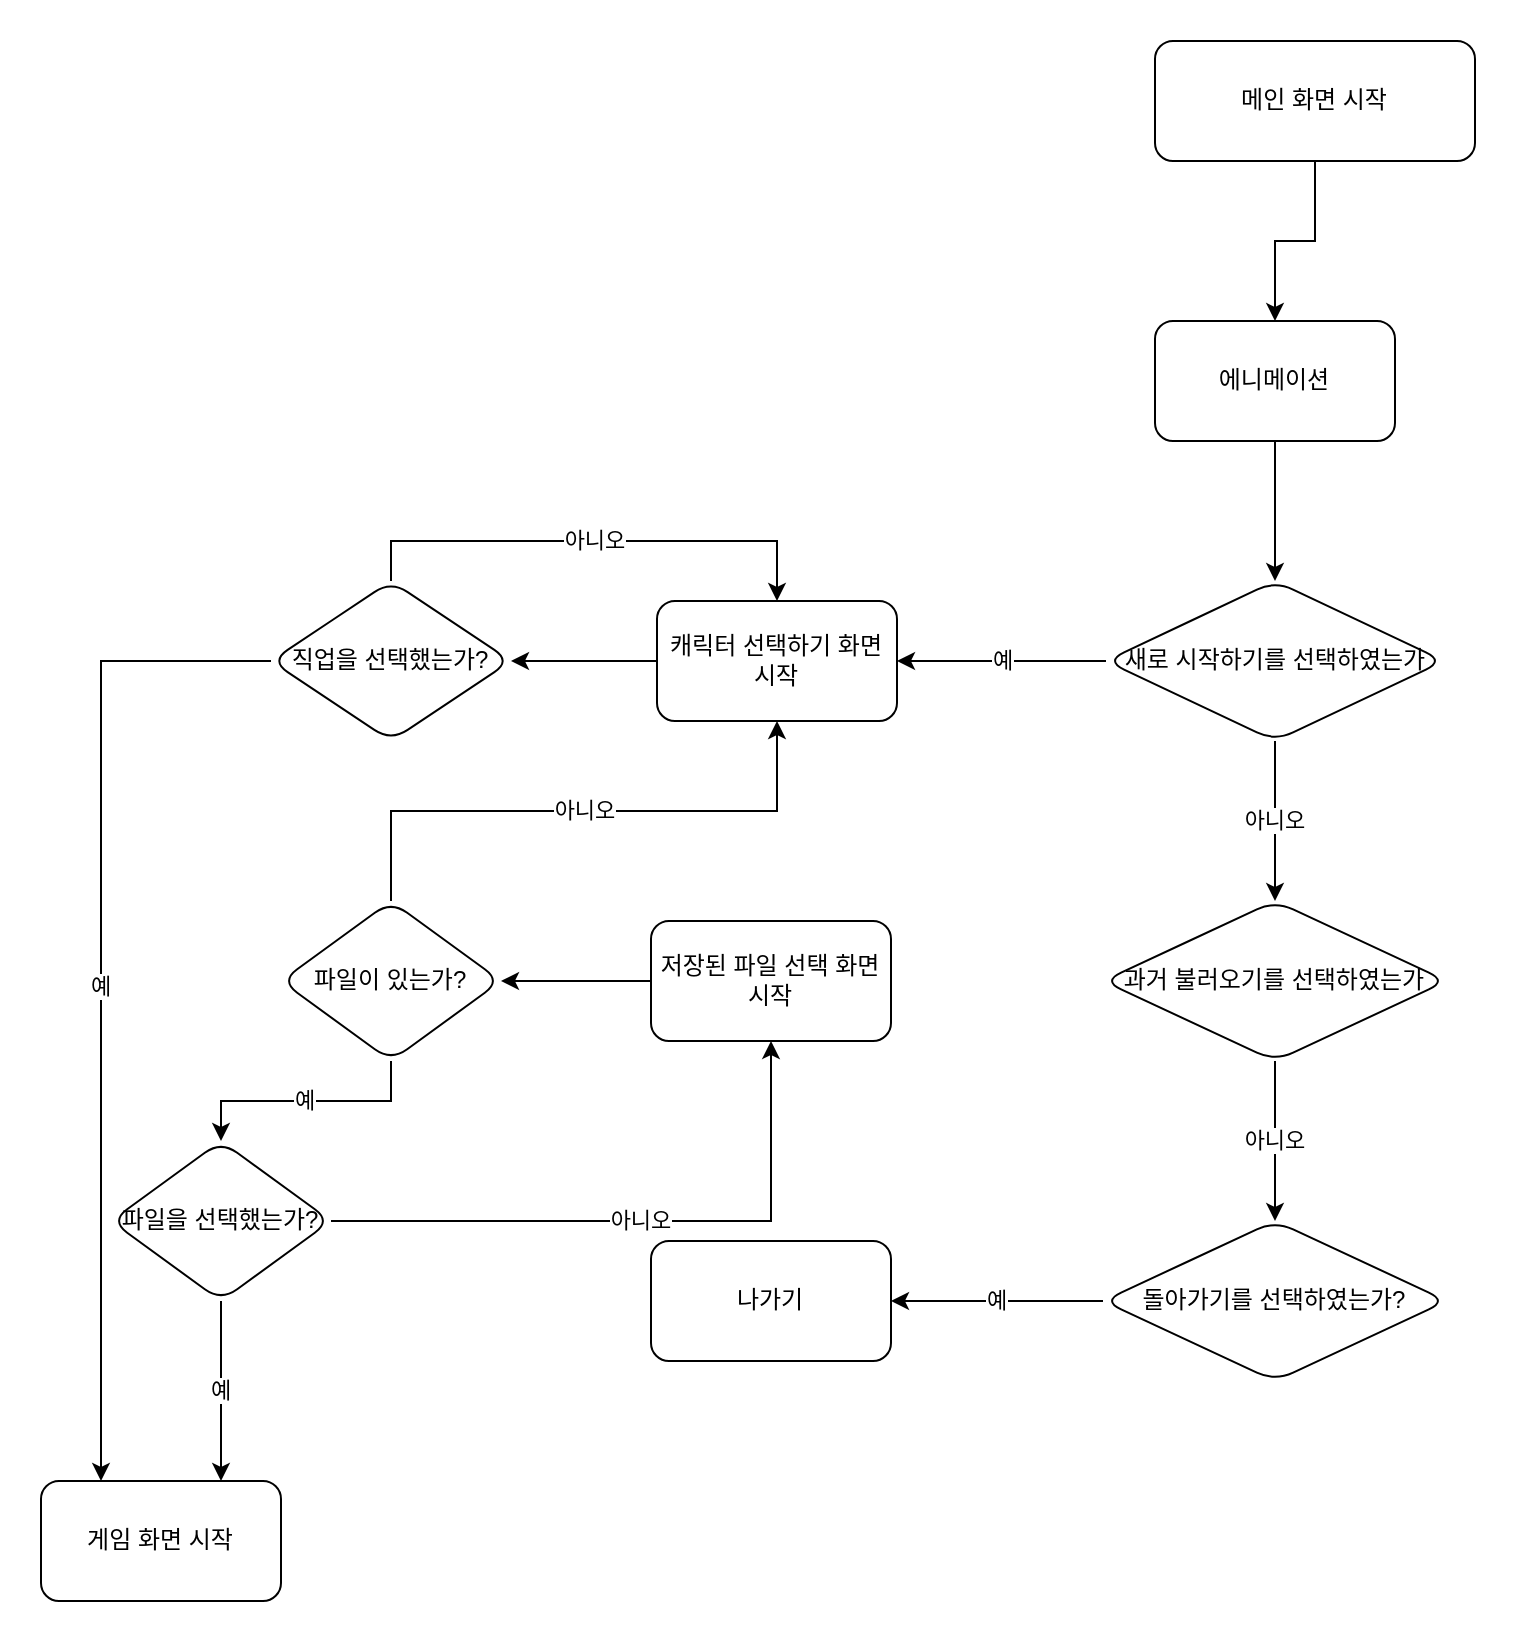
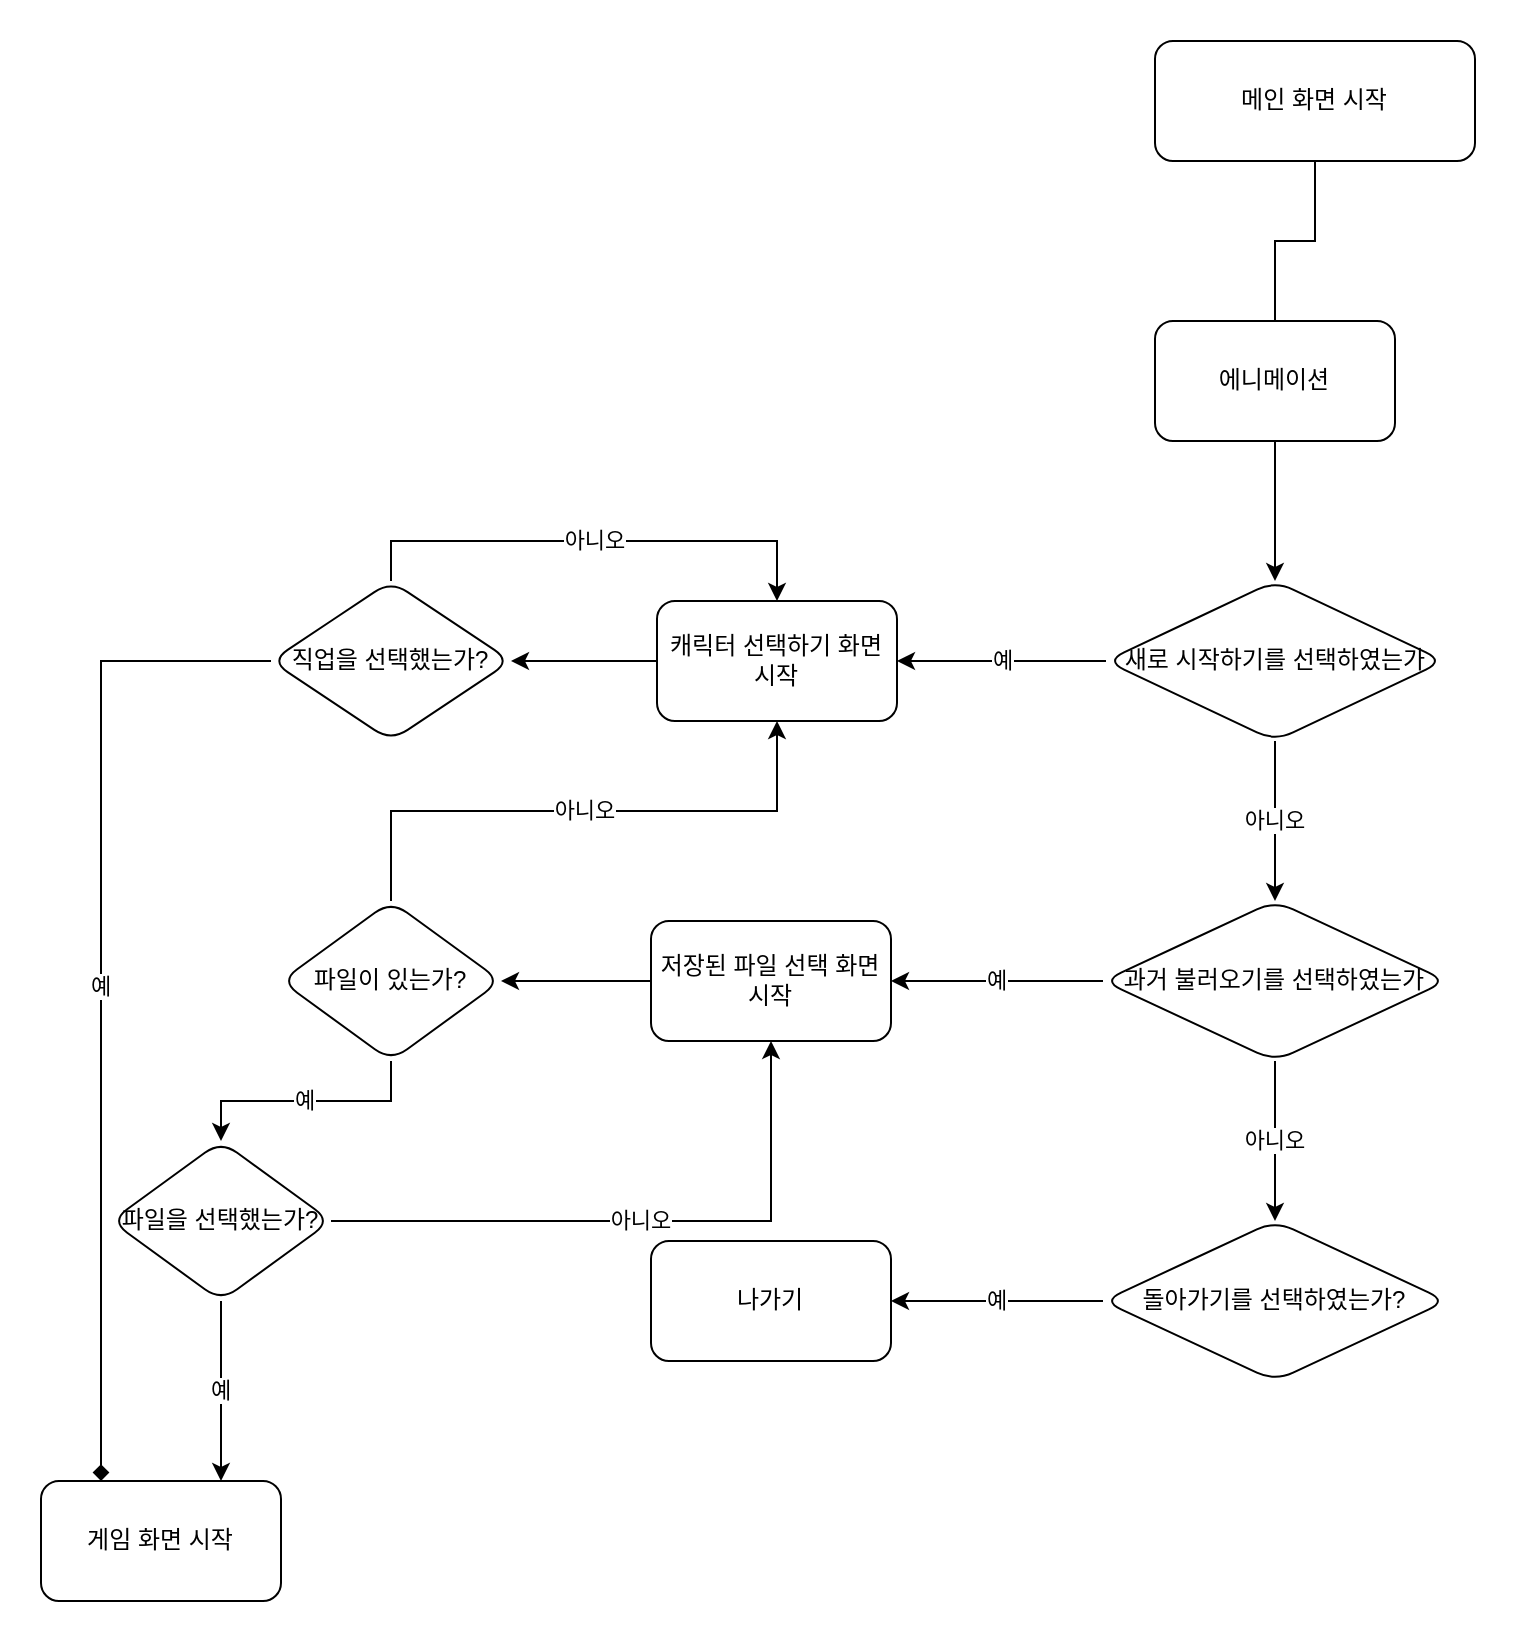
edge "메인 화면 시작" -> "에니메이션": arrowhead classic -> none
edge "과거 불러오기를 선택하였는가" -> "저장된 파일 선택 화면 시작": added, label "예"
edge "직업을 선택했는가?" -> "게임 화면 시작": arrowhead classic -> diamond
